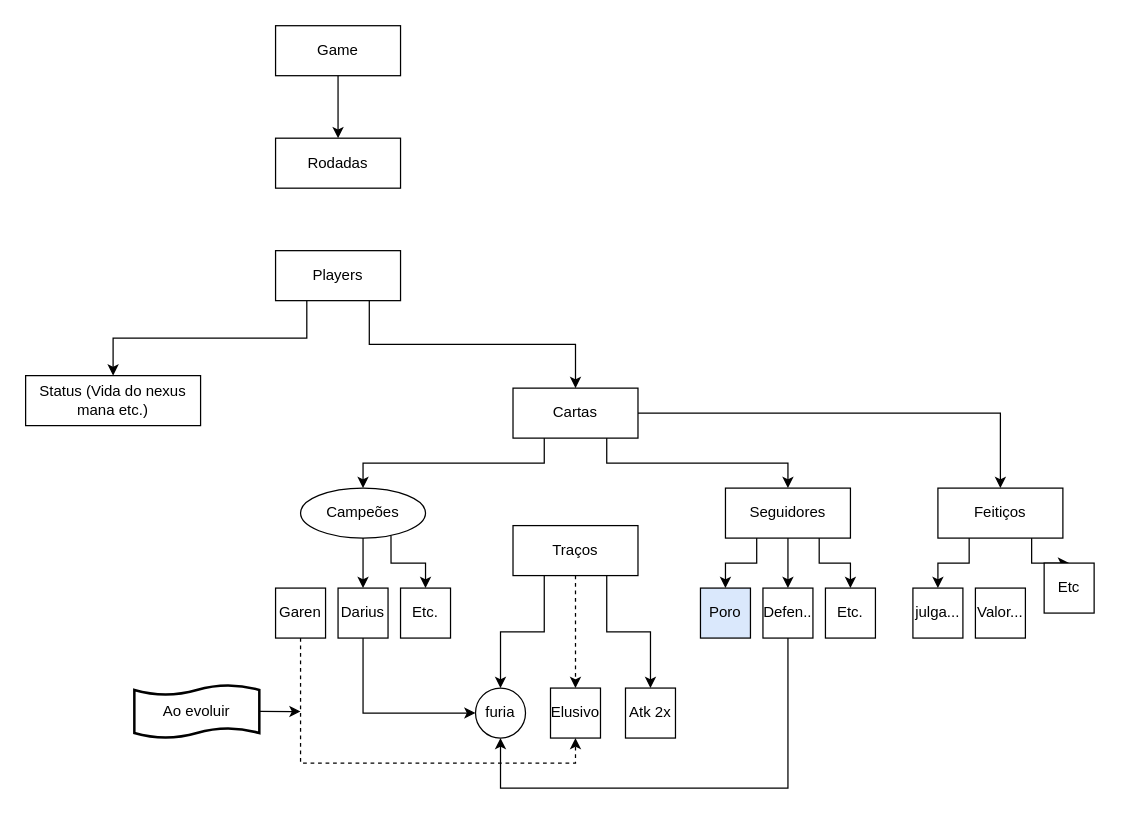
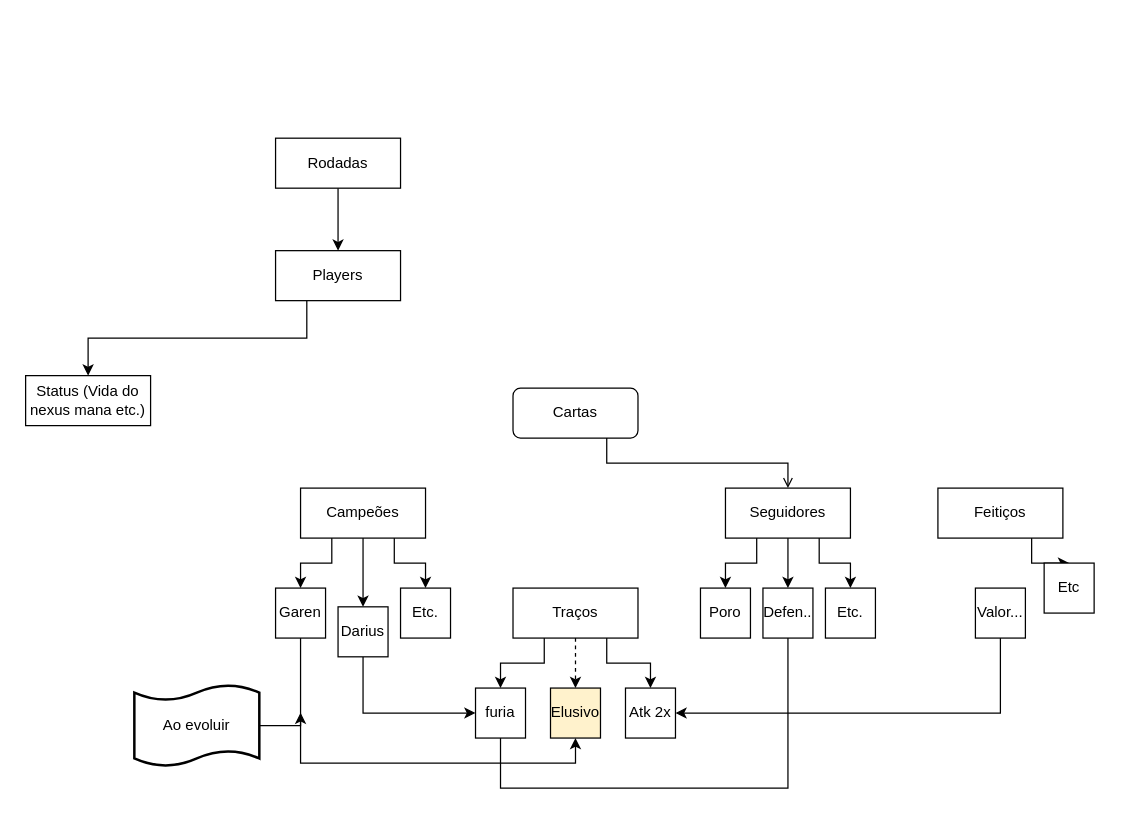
node "Game": removed
edge "Game" -> "Rodadas": removed
edge "Rodadas" -> "Players": added
edge "Players" -> "Cartas": removed
node "Status (Vida do nexus mana etc.)": size 175x50 -> 125x50
node "Cartas": shape rectangle -> rounded rectangle
edge "Cartas" -> "Feitiços": removed
edge "Cartas" -> "Campeões": removed
edge "Cartas" -> "Seguidores": arrowhead classic -> open
node "Campeões": shape ellipse -> rectangle
node "Traços": moved (576, 551) -> (576, 613)
edge "Campeões" -> "Garen": added
edge "Feitiços" -> "julga...": removed
node "Darius": moved (363, 613) -> (363, 632)
node "Poro": fillcolor #dae8fc -> #ffffff
node "julga...": removed
node "Ao evoluir": size 125x53 -> 125x81
node "furia": shape ellipse -> rectangle
node "Elusivo": fillcolor #ffffff -> #fff2cc
edge "Valor..." -> "Atk 2x": added
edge "Defen.." -> "furia": arrowhead classic -> none
edge "Garen" -> "Elusivo": style dashed -> solid
